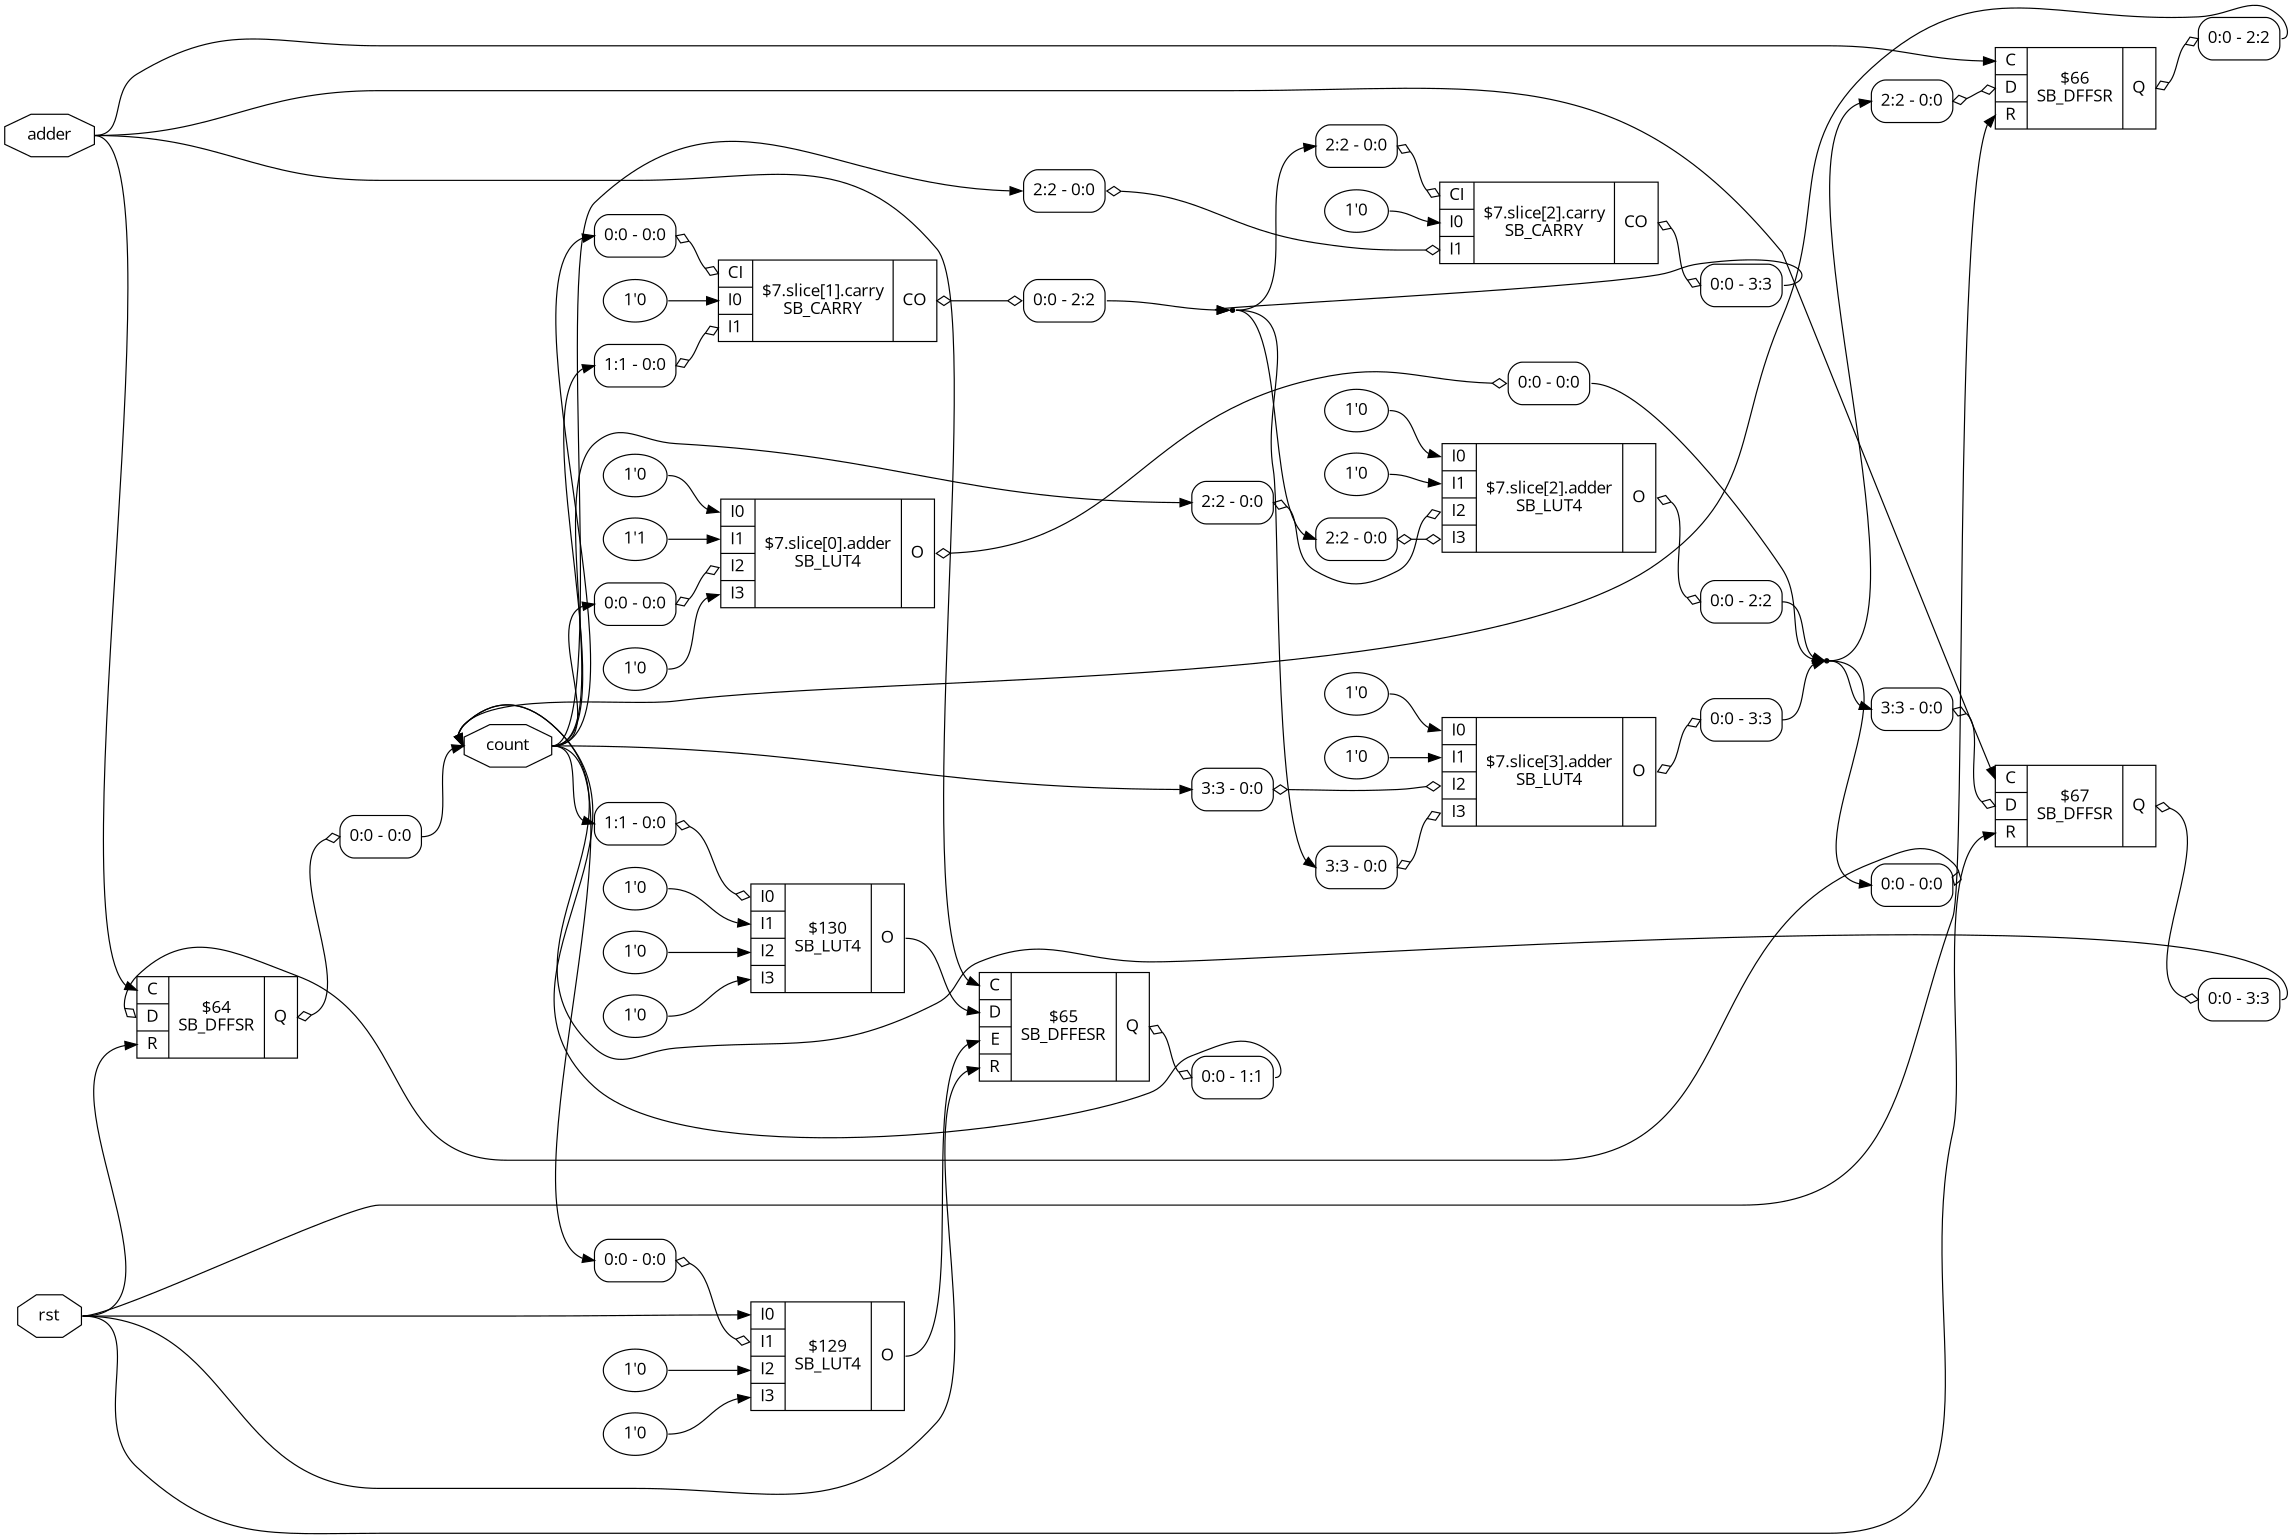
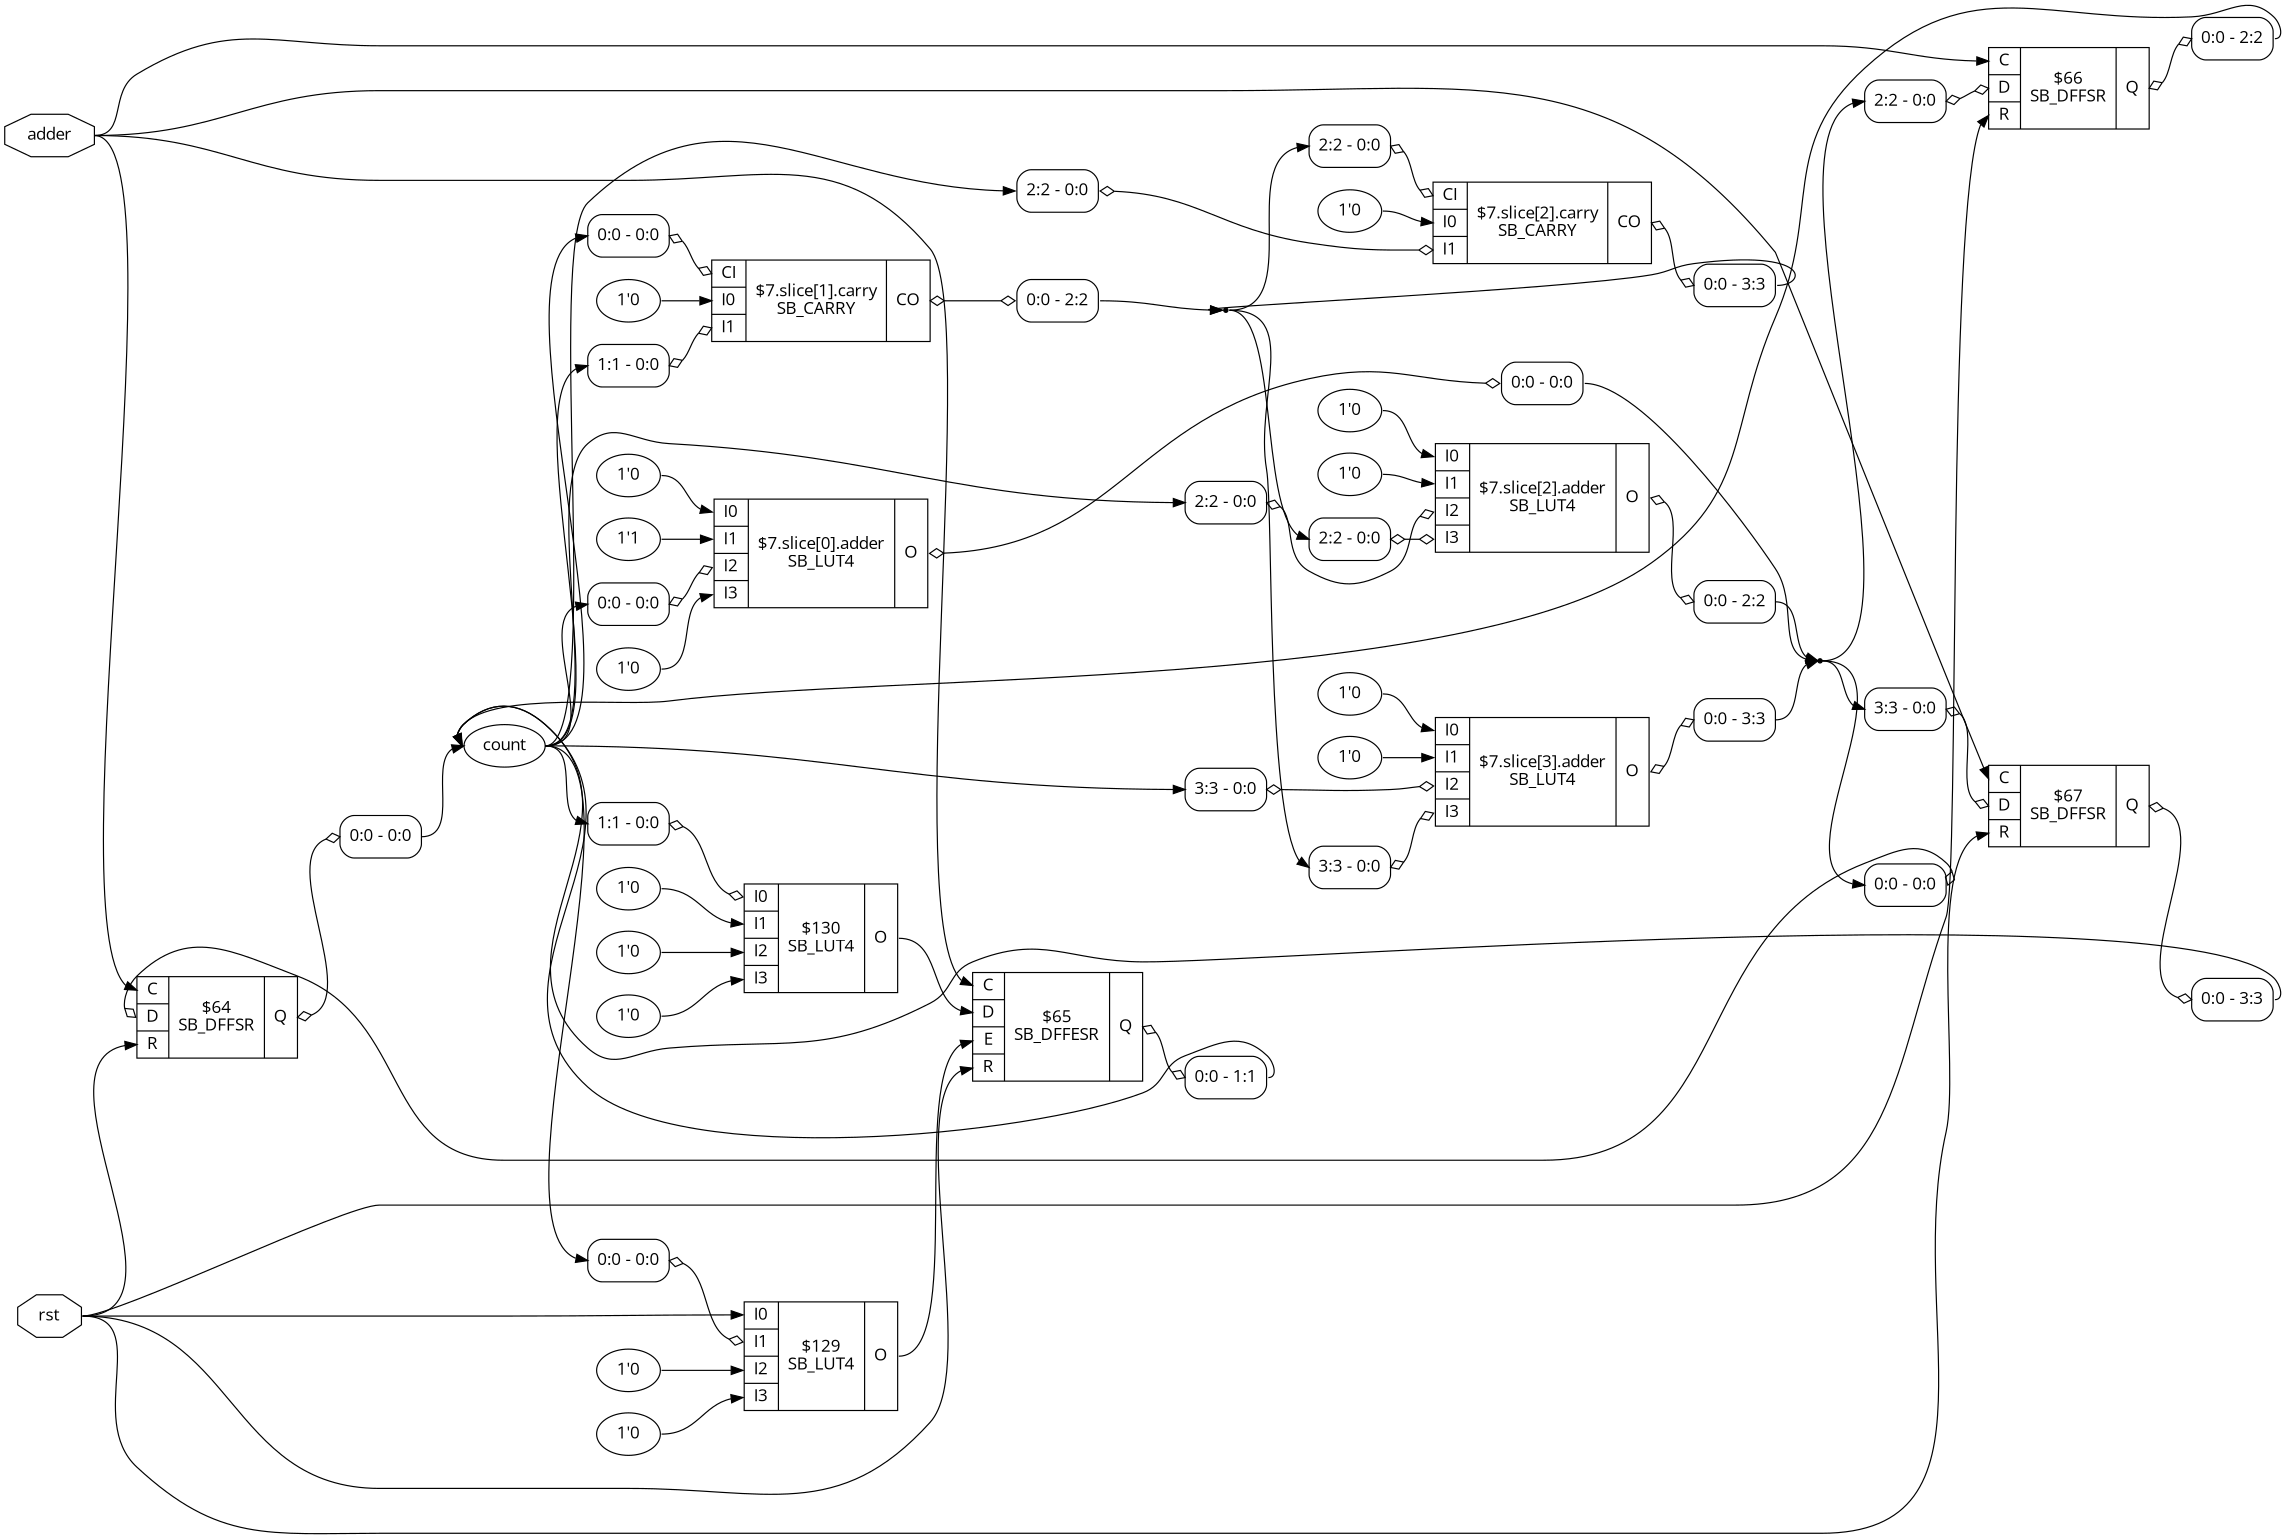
node "count": shape octagon -> ellipse
